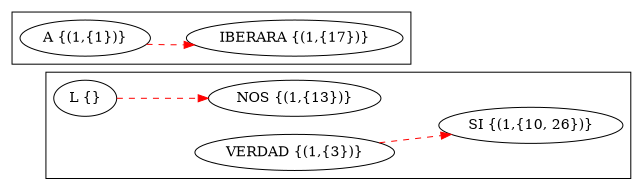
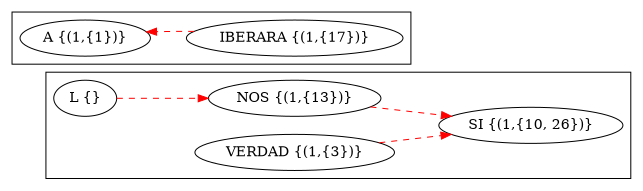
edge "A {(1,{1})}" -> "IBERARA {(1,{17})}": reversed
edge "NOS {(1,{13})}" -> "SI {(1,{10, 26})}": added
